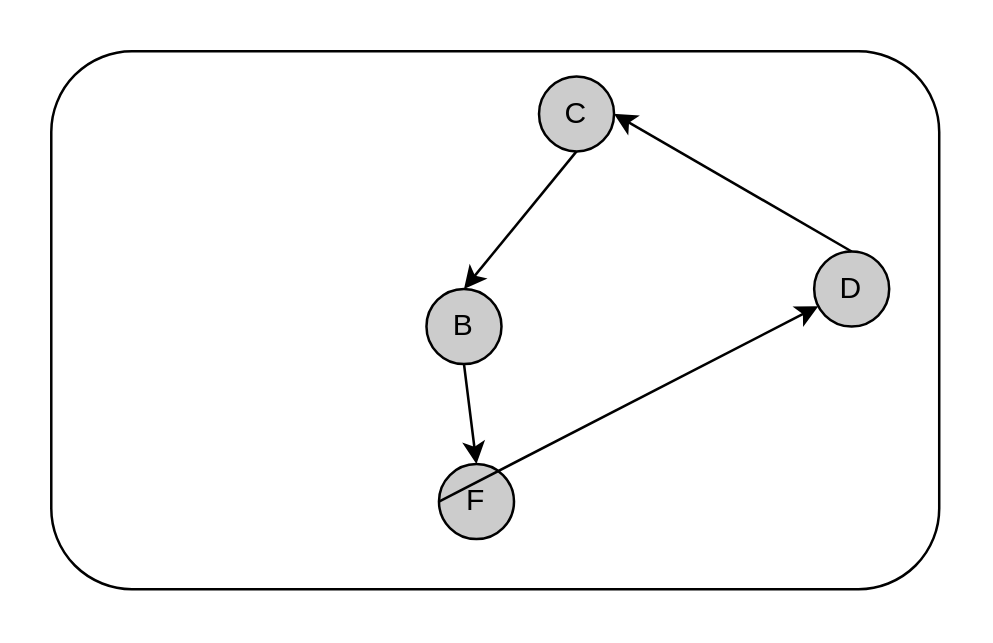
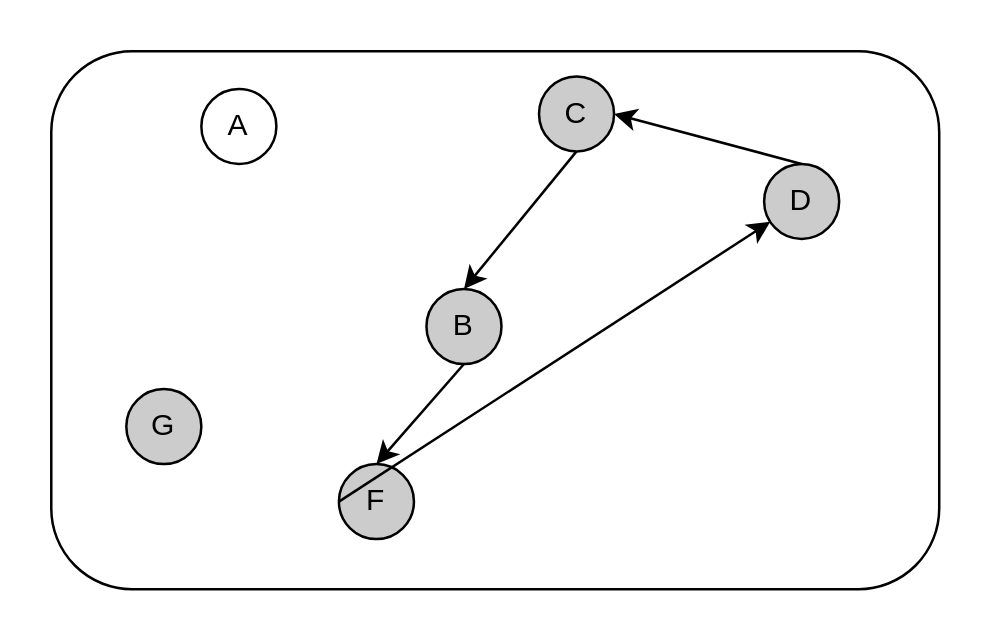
node "A": added
node "D": moved (851, 289) -> (801, 201)
node "G": added
node "F": moved (476, 501) -> (376, 501)
